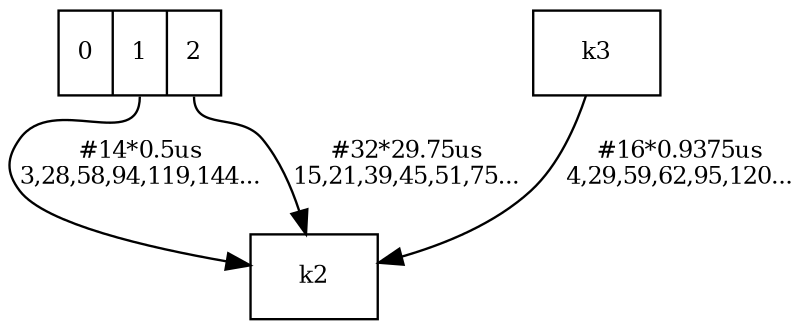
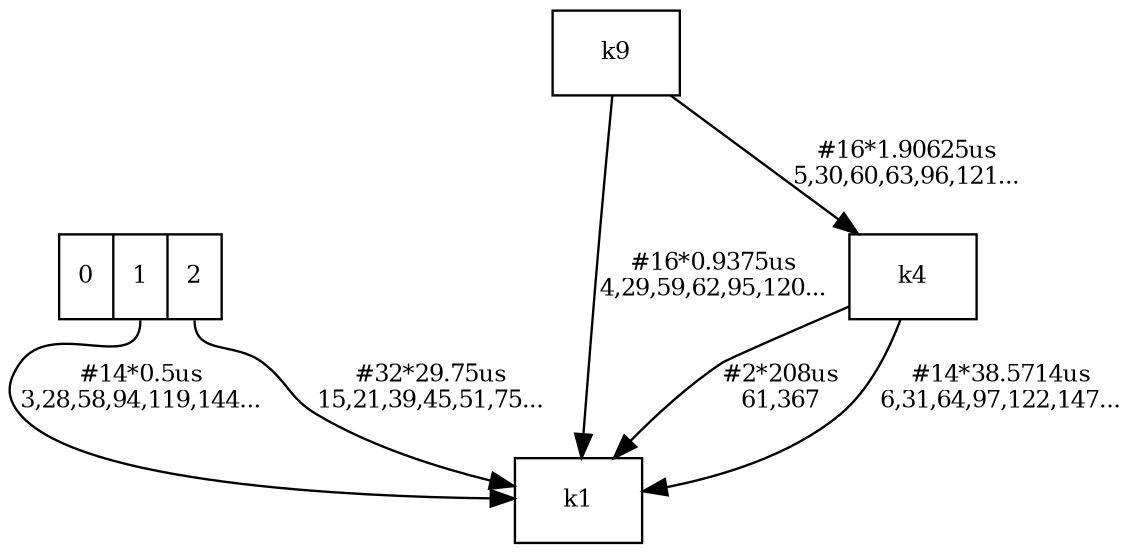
node "k3": label "k3" -> "k9"
node "k2": label "k2" -> "k1"
node "k4": added
